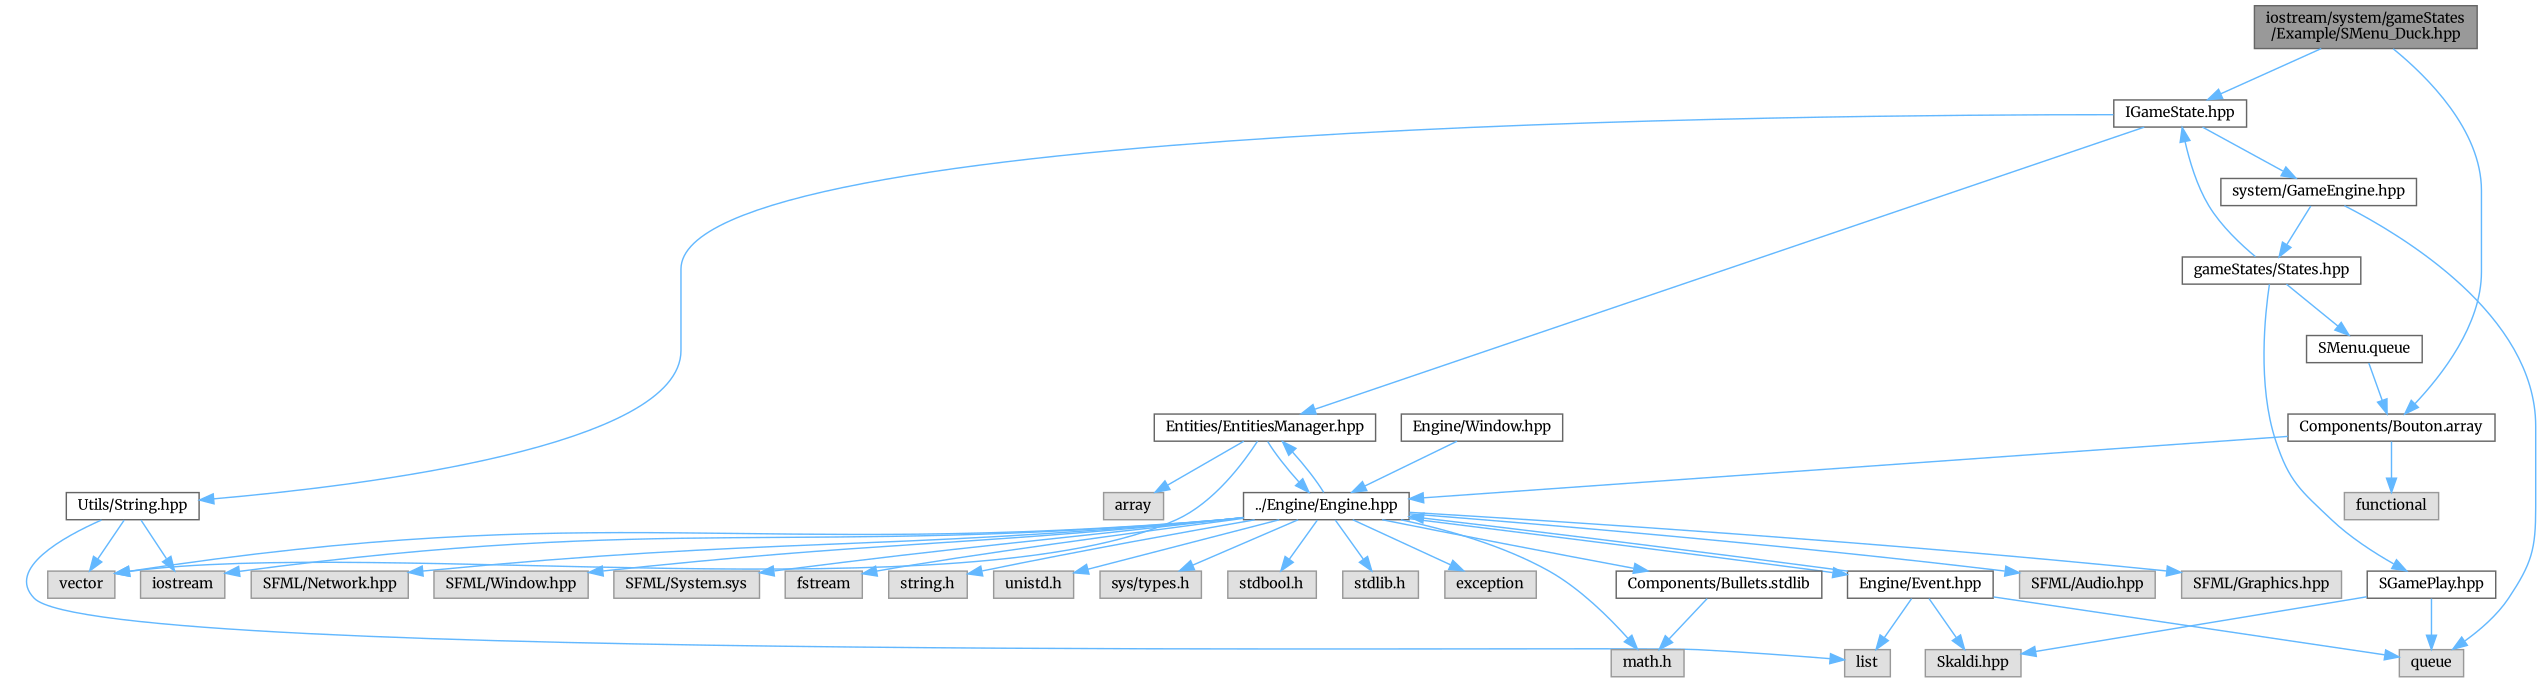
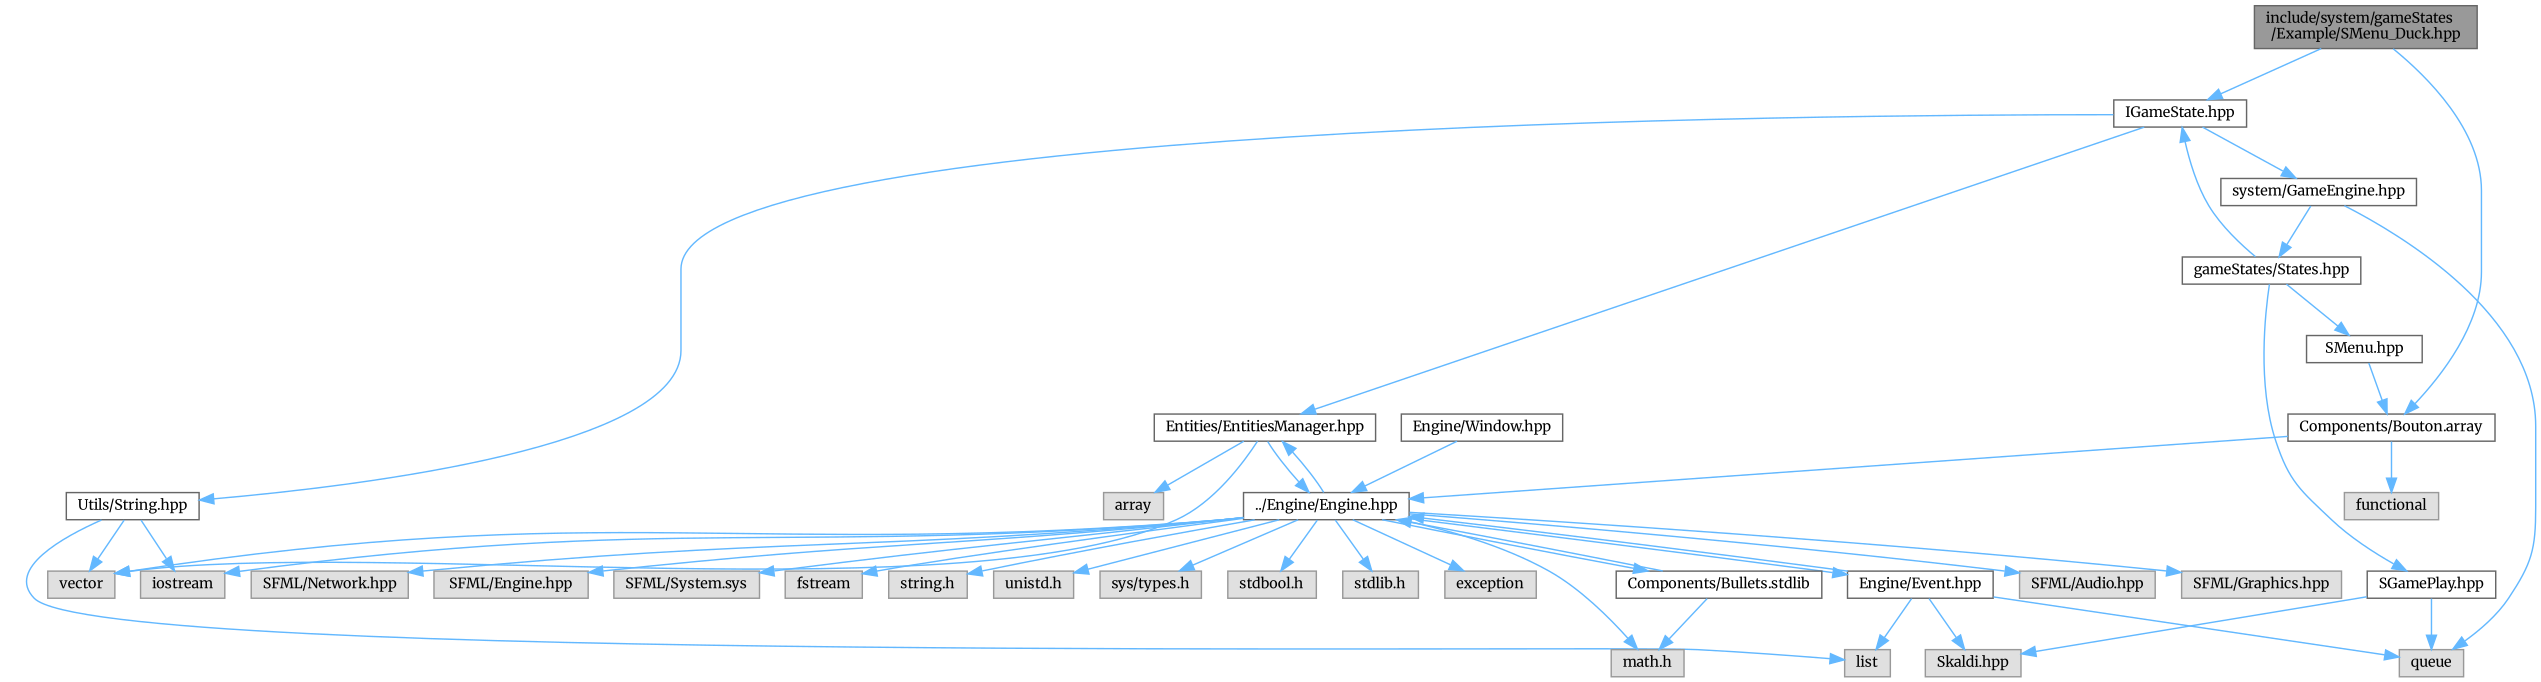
node "iostream/system/gameStates /Example/SMenu_Duck.hpp": label "iostream/system/gameStates /Example/SMenu_Duck.hpp" -> "include/system/gameStates /Example/SMenu_Duck.hpp"
node "SMenu.queue": label "SMenu.queue" -> "SMenu.hpp"
edge "Components/Bullets.stdlib" -> "../Engine/Engine.hpp": added
node "SFML/Window.hpp": label "SFML/Window.hpp" -> "SFML/Engine.hpp"
